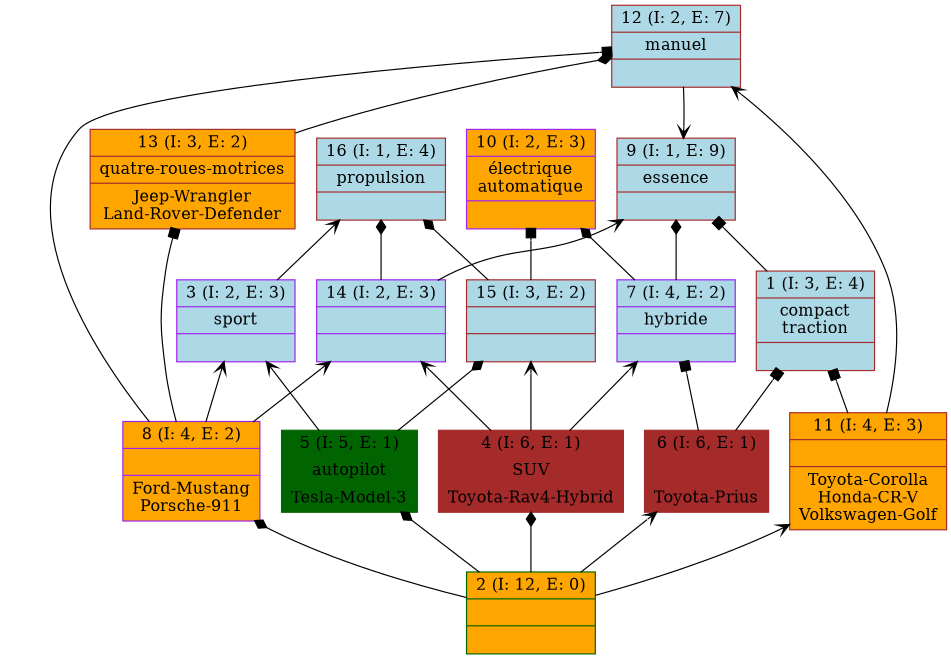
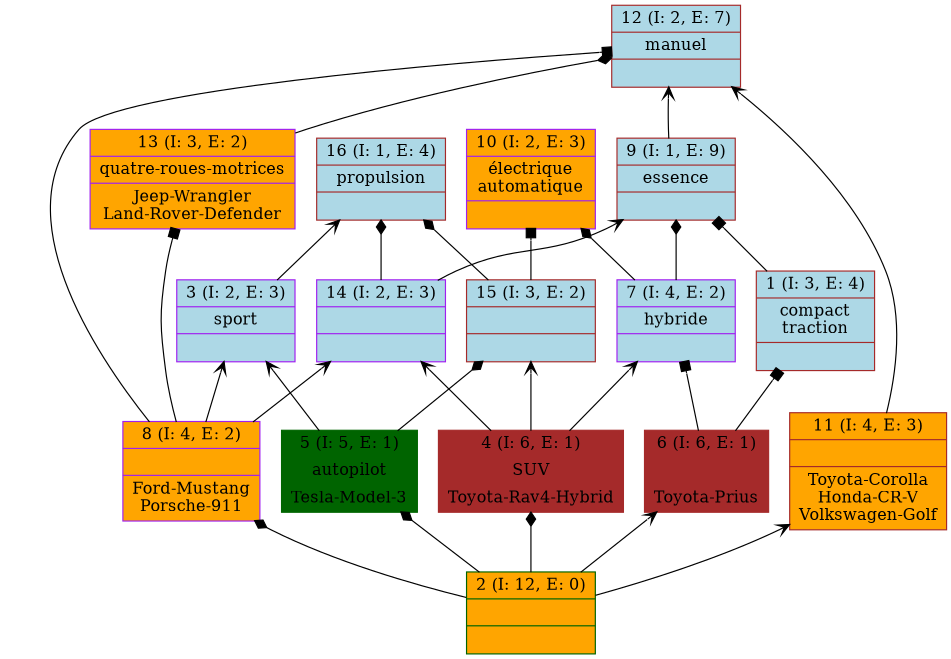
edge "12 (I: 2, E: 7)" -> "9 (I: 1, E: 9)": reversed
node "13 (I: 3, E: 2)": color brown -> purple
edge "11 (I: 4, E: 3)" -> "1 (I: 3, E: 4)": removed
